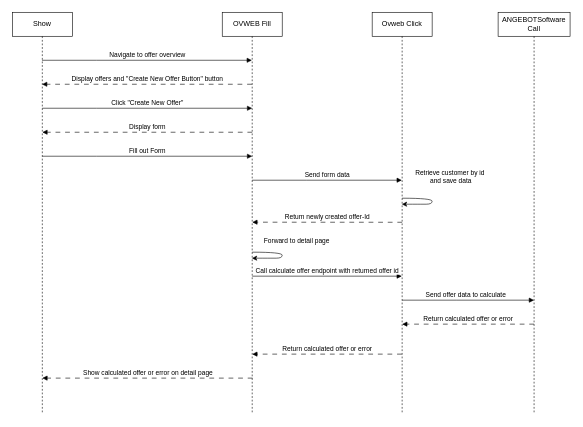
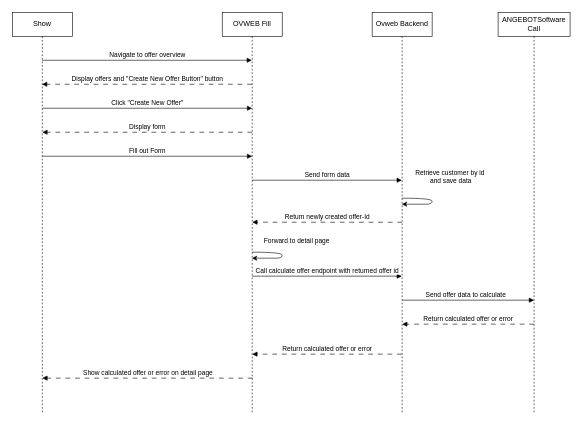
node "Ovweb Click": label "Ovweb Click" -> "Ovweb Backend"
